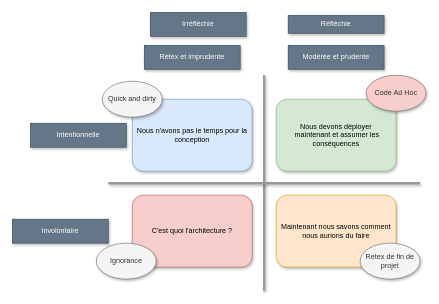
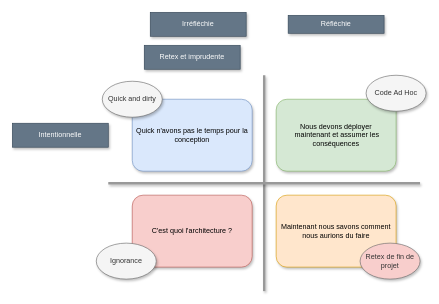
node "Modérée et prudente": removed
node "Code Ad Hoc": fillcolor #f8cecc -> #f5f5f5
node "Intentionnelle": moved (78, 135) -> (60, 135)
node "Nous n'avons pas le temps pour la conception": label "Nous n'avons pas le temps pour la conception" -> "Quick n'avons pas le temps pour la conception"
node "Involontaire": removed
node "Retex de fin de projet": fillcolor #f5f5f5 -> #f8cecc
